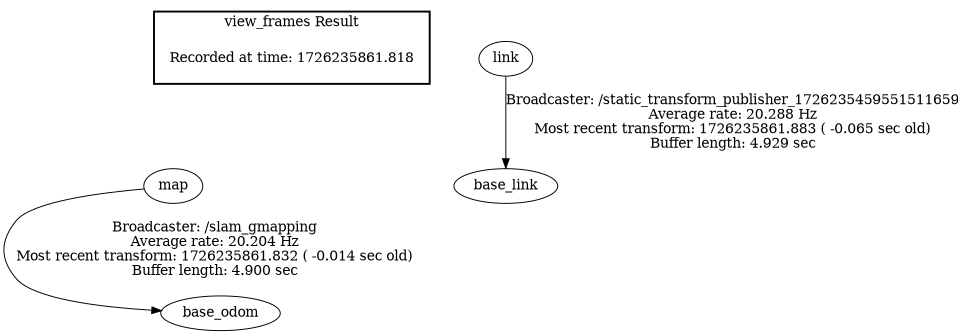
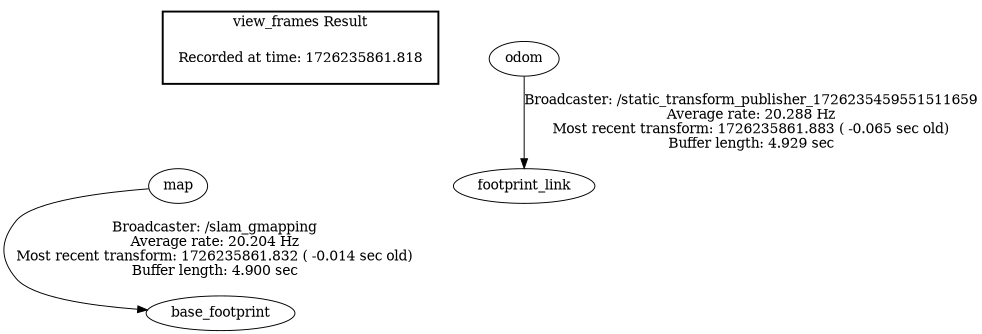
node "link": label "link" -> "odom"
node "base_link": label "base_link" -> "footprint_link"
node "base_odom": label "base_odom" -> "base_footprint"
